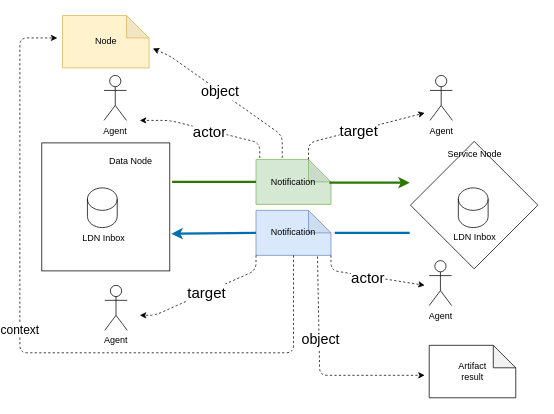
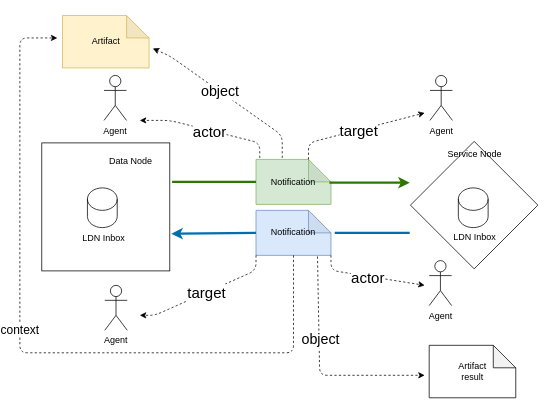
node "Node": label "Node" -> "Artifact"
